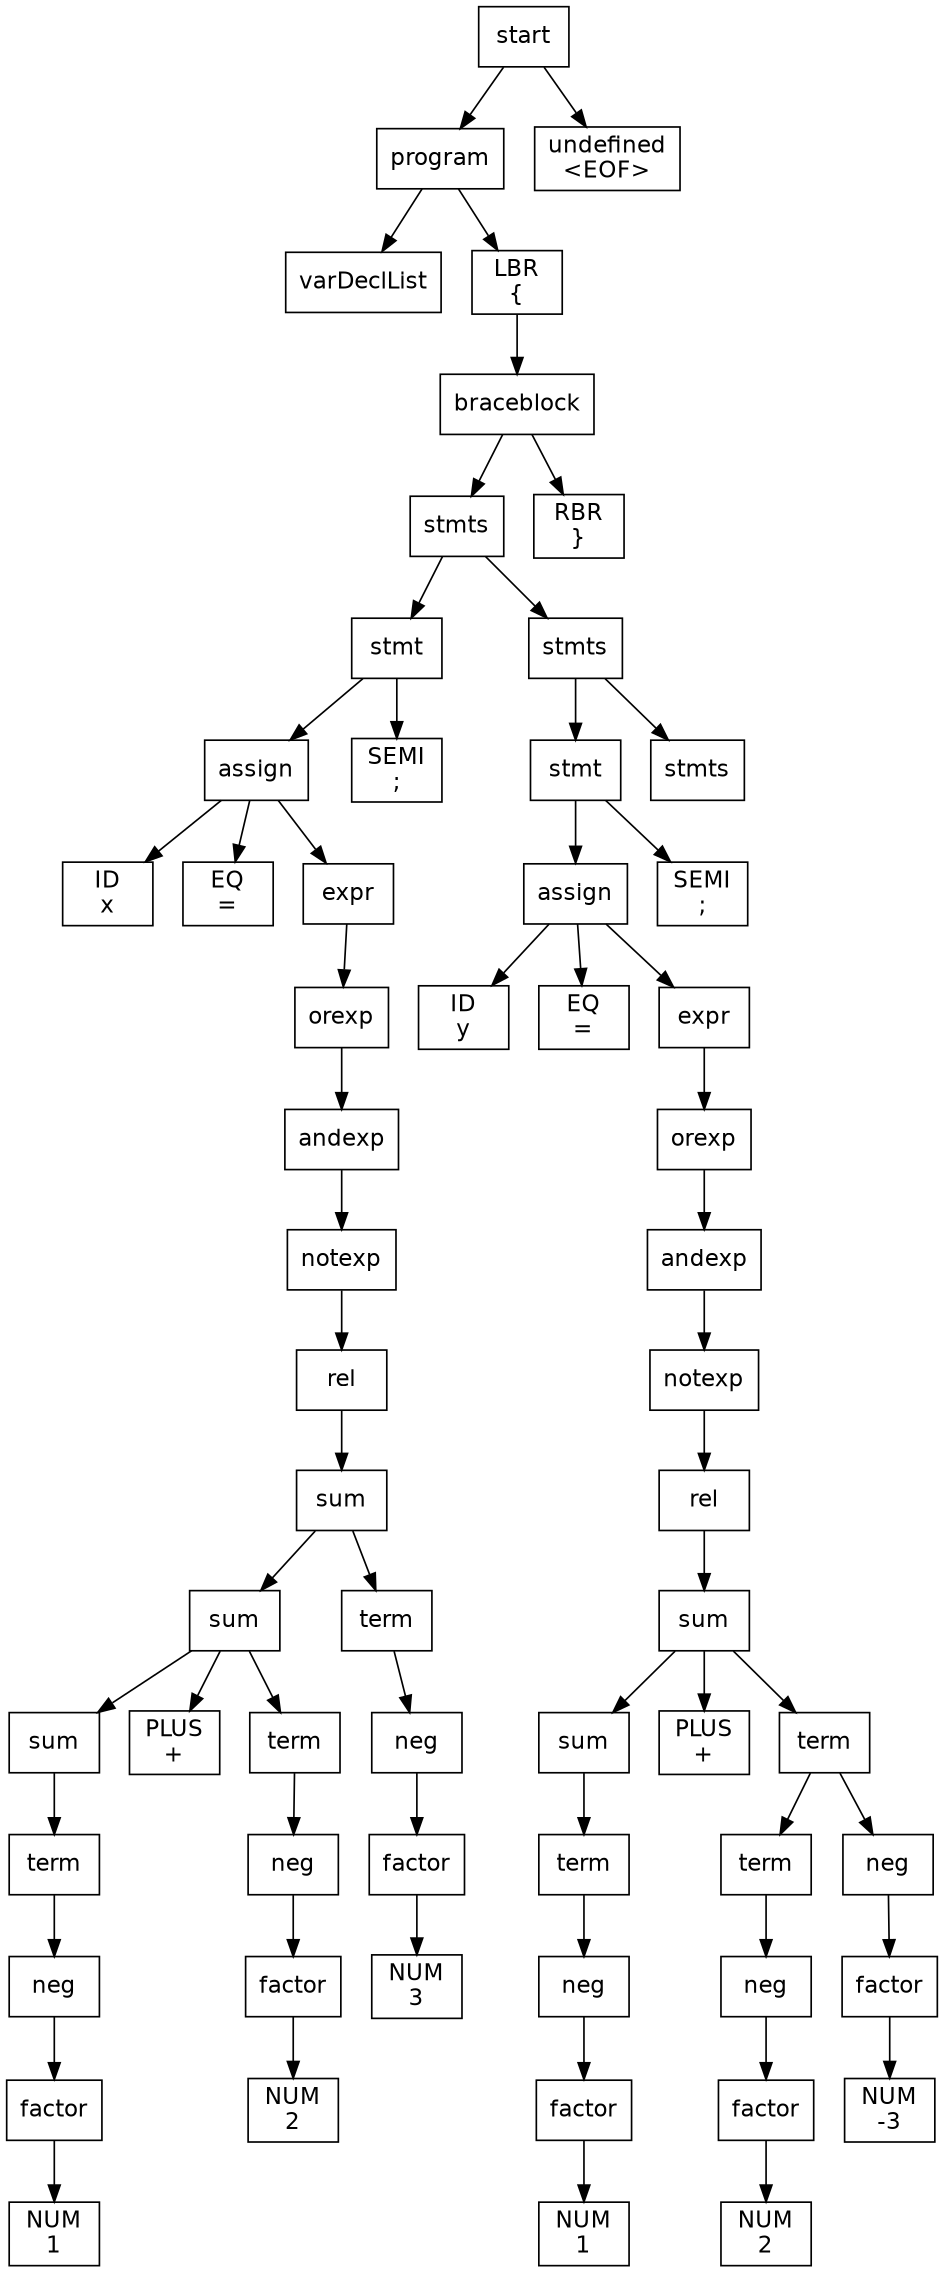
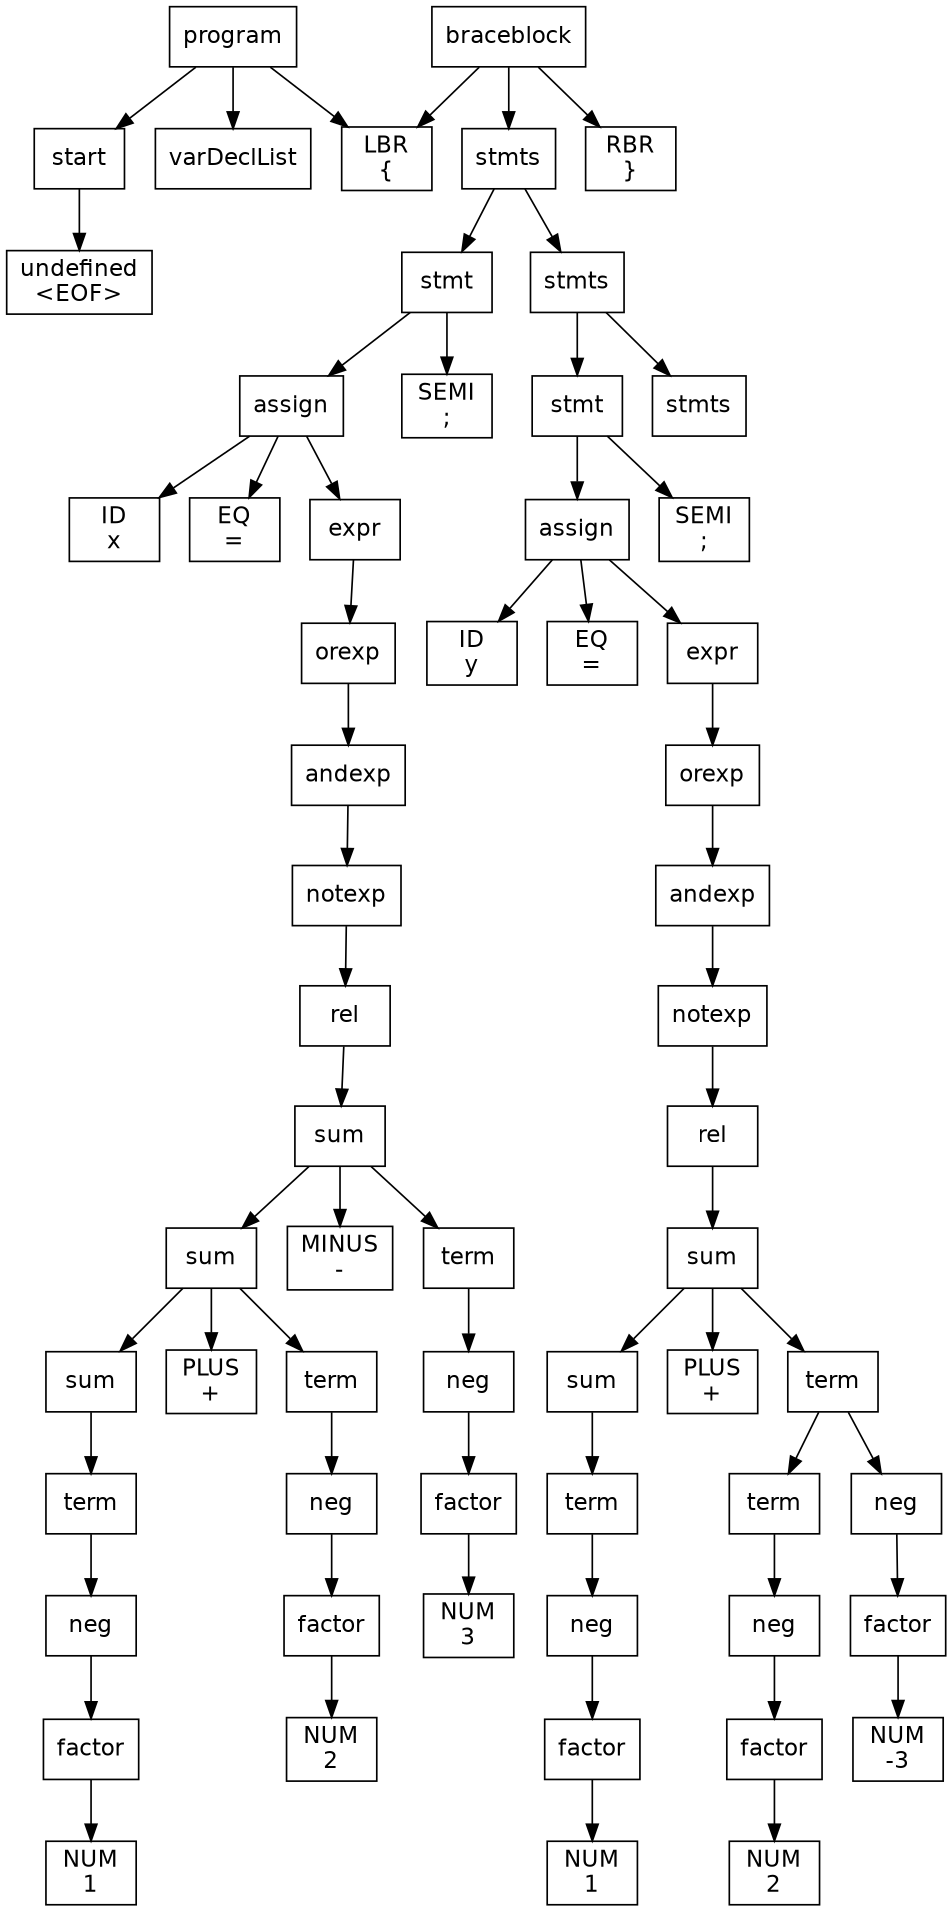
edge "start" -> "program": reversed
edge "LBR" -> "braceblock": reversed
node "MINUS": added
